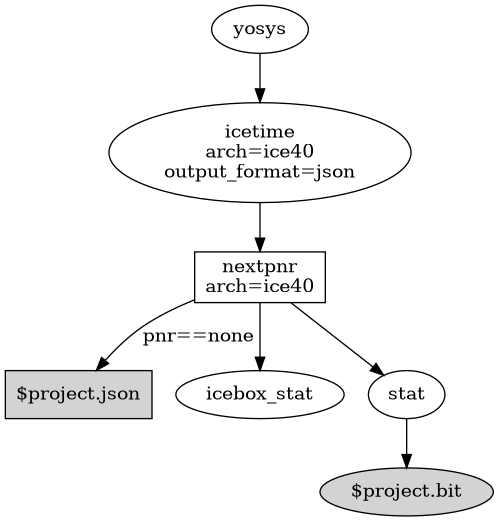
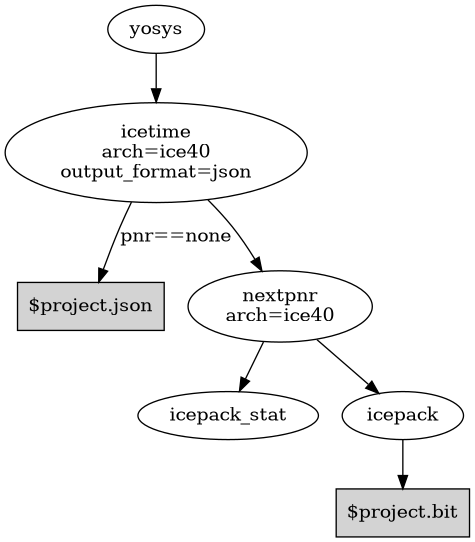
node "nextpnr arch=ice40": shape box -> ellipse
edge "nextpnr arch=ice40" -> "$project.json": now "icetime arch=ice40 output_format=json" -> "$project.json"
node "icebox_stat": label "icebox_stat" -> "icepack_stat"
node "stat": label "stat" -> "icepack"
node "$project.bit": shape ellipse -> box
